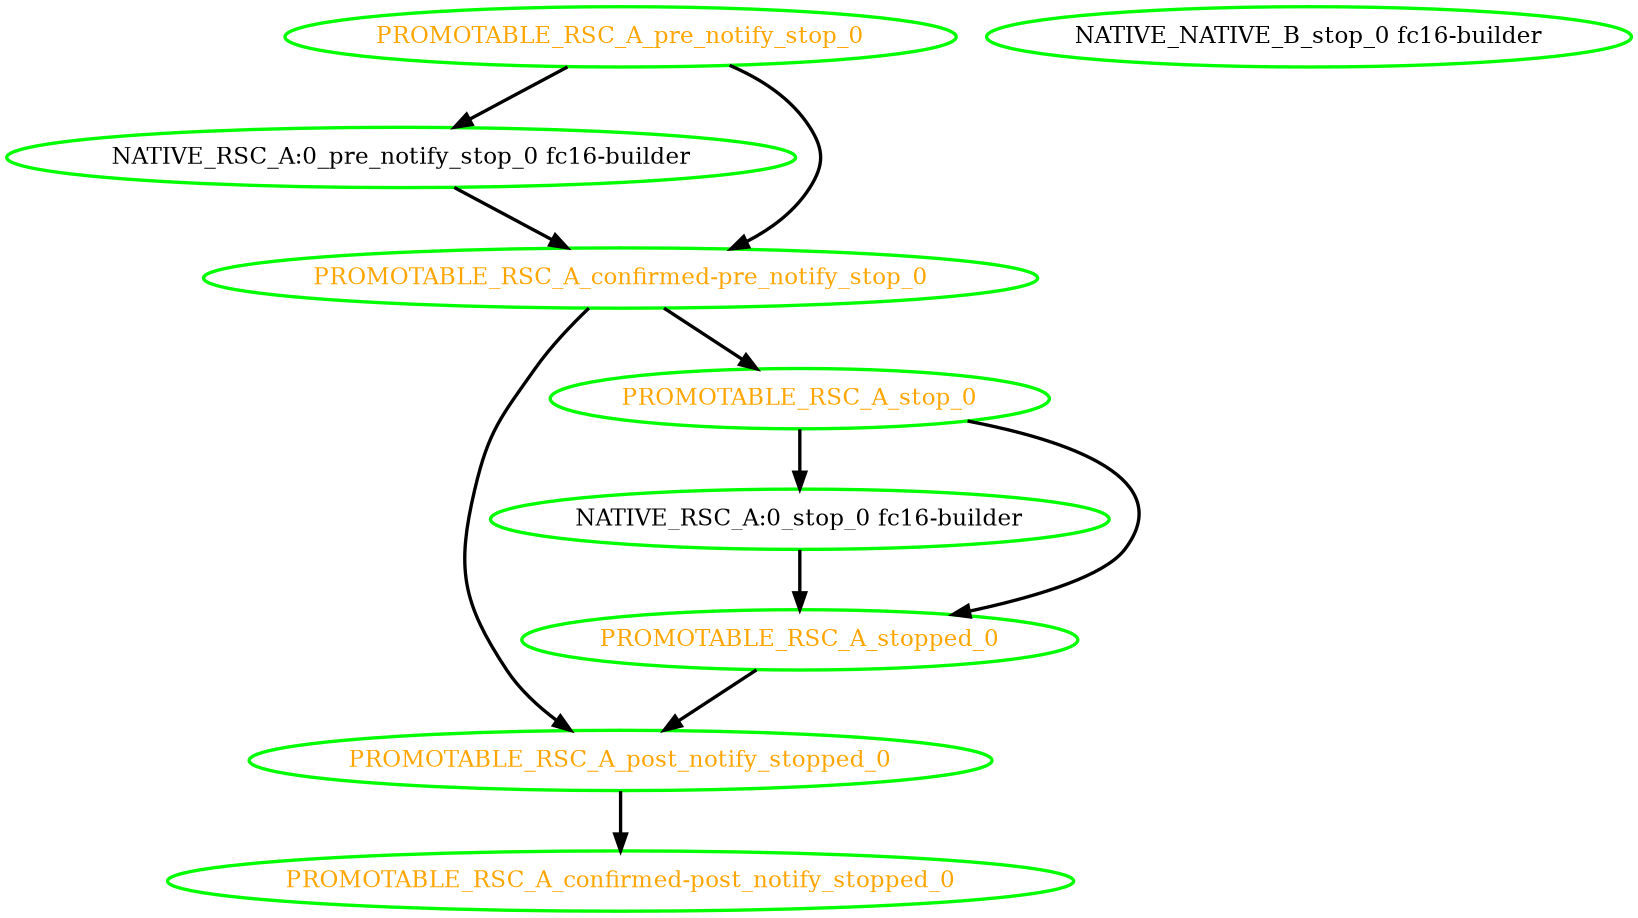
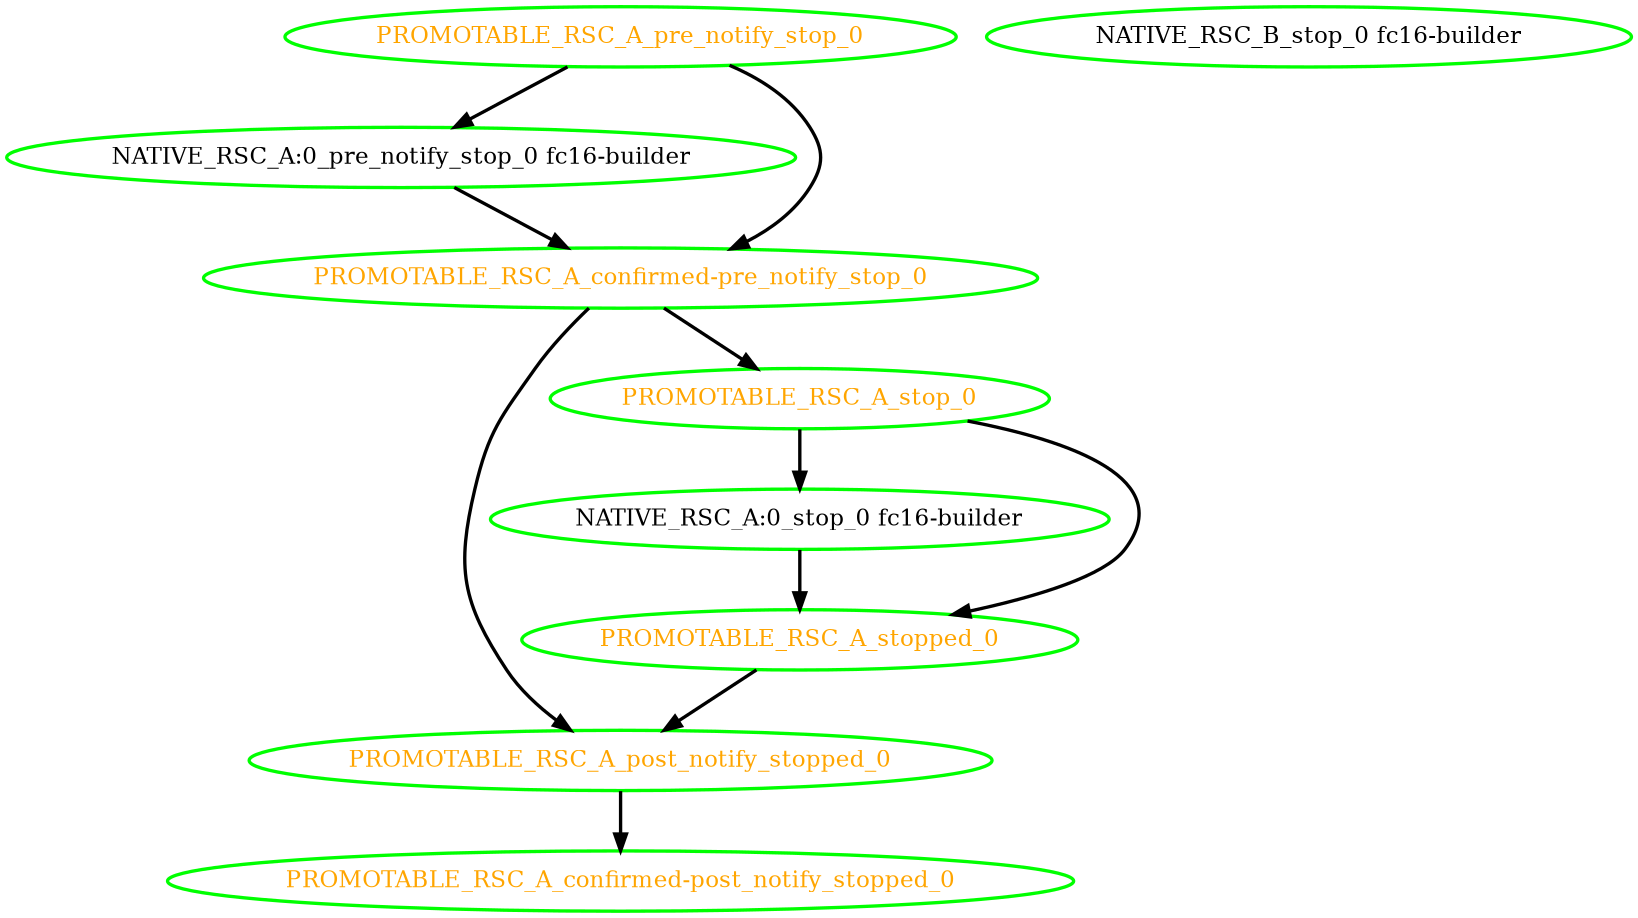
node "NATIVE_NATIVE_B_stop_0 fc16-builder": label "NATIVE_NATIVE_B_stop_0 fc16-builder" -> "NATIVE_RSC_B_stop_0 fc16-builder"
